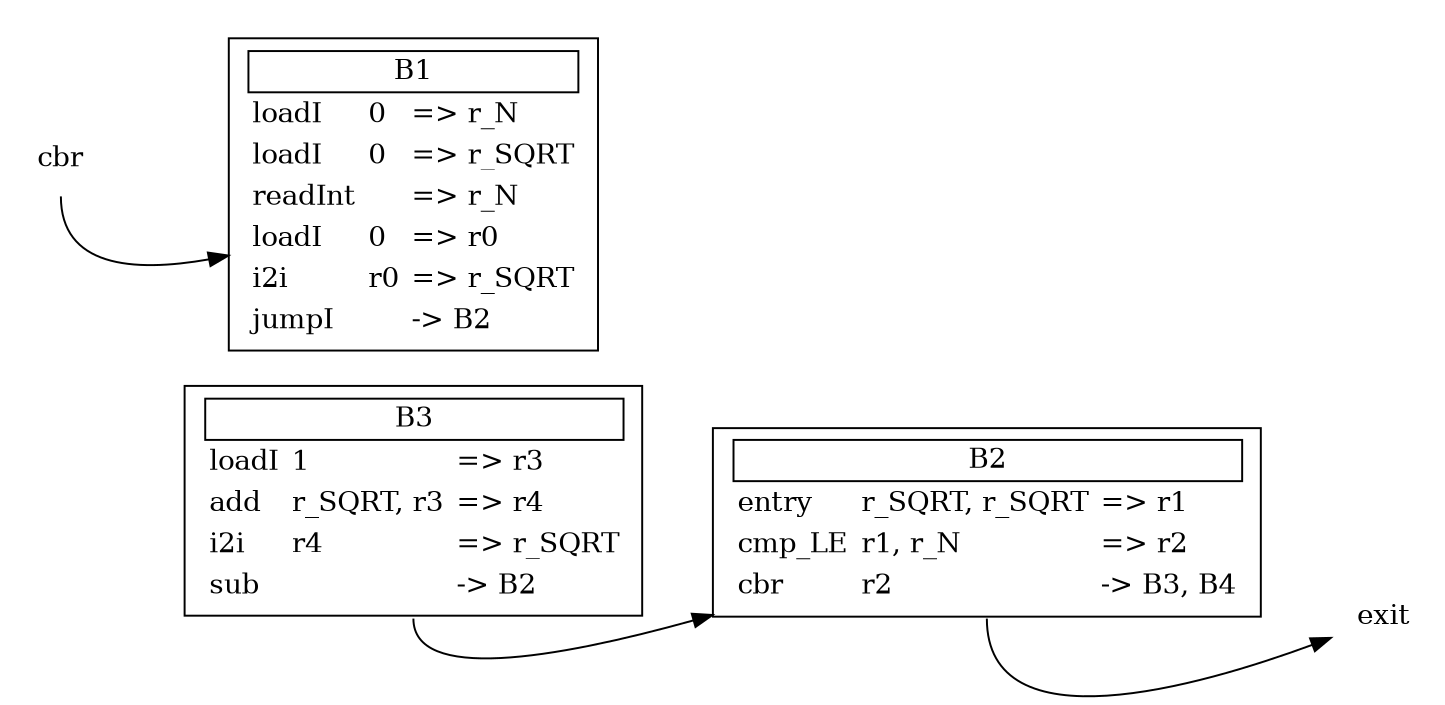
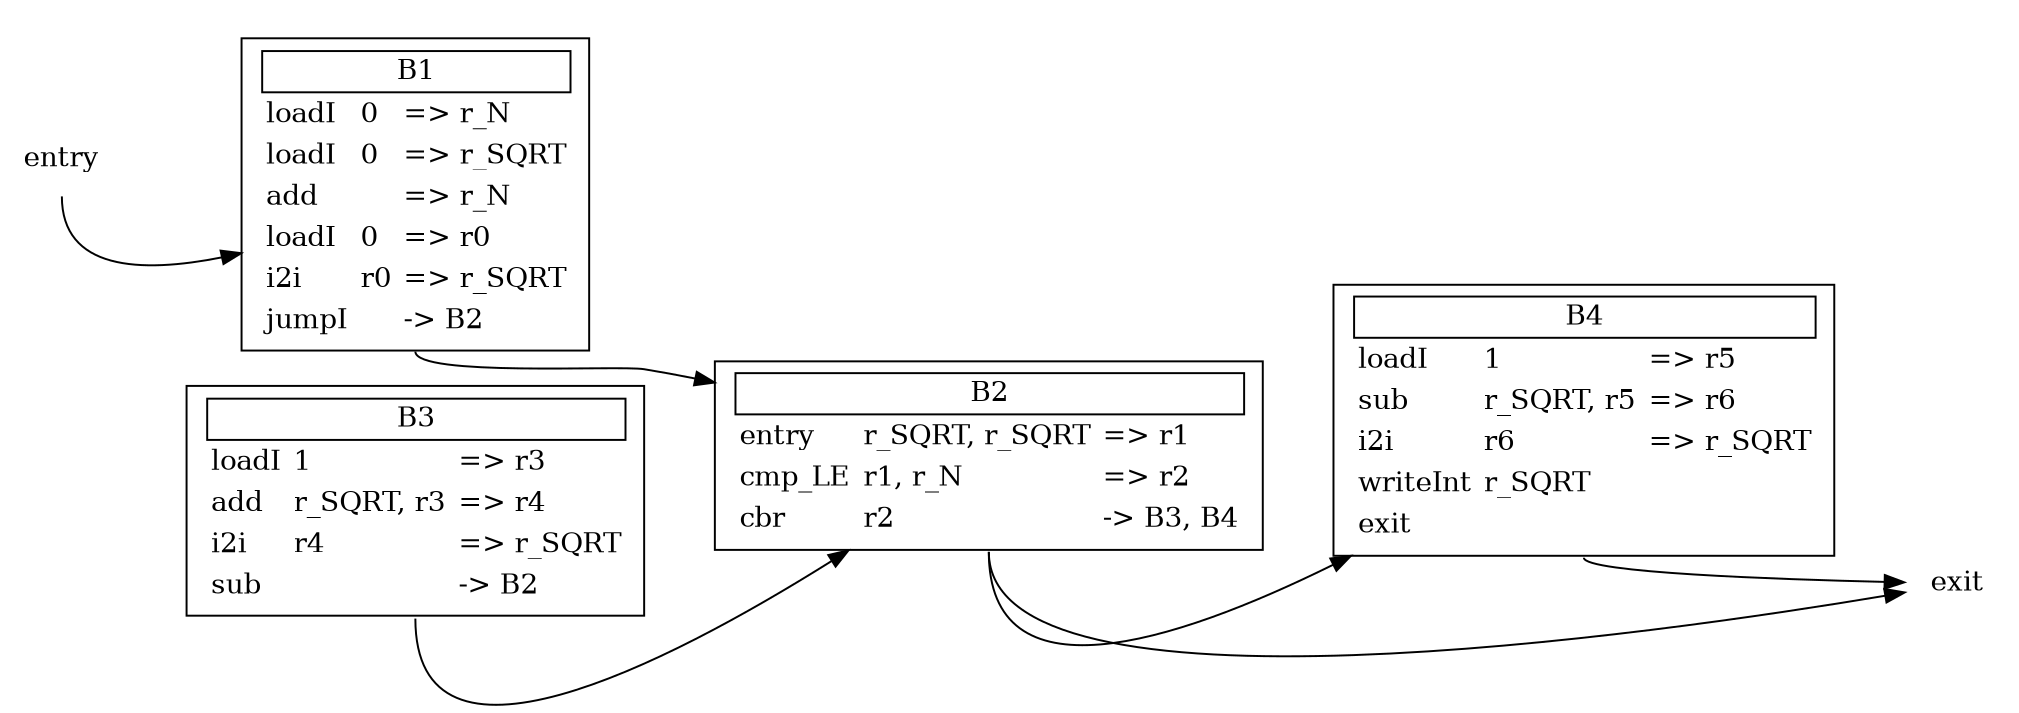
node "cbr": label "cbr" -> "entry"
node "B1": text "readInt" -> "add"
edge "B1" -> "B2": added
node "B4": added
